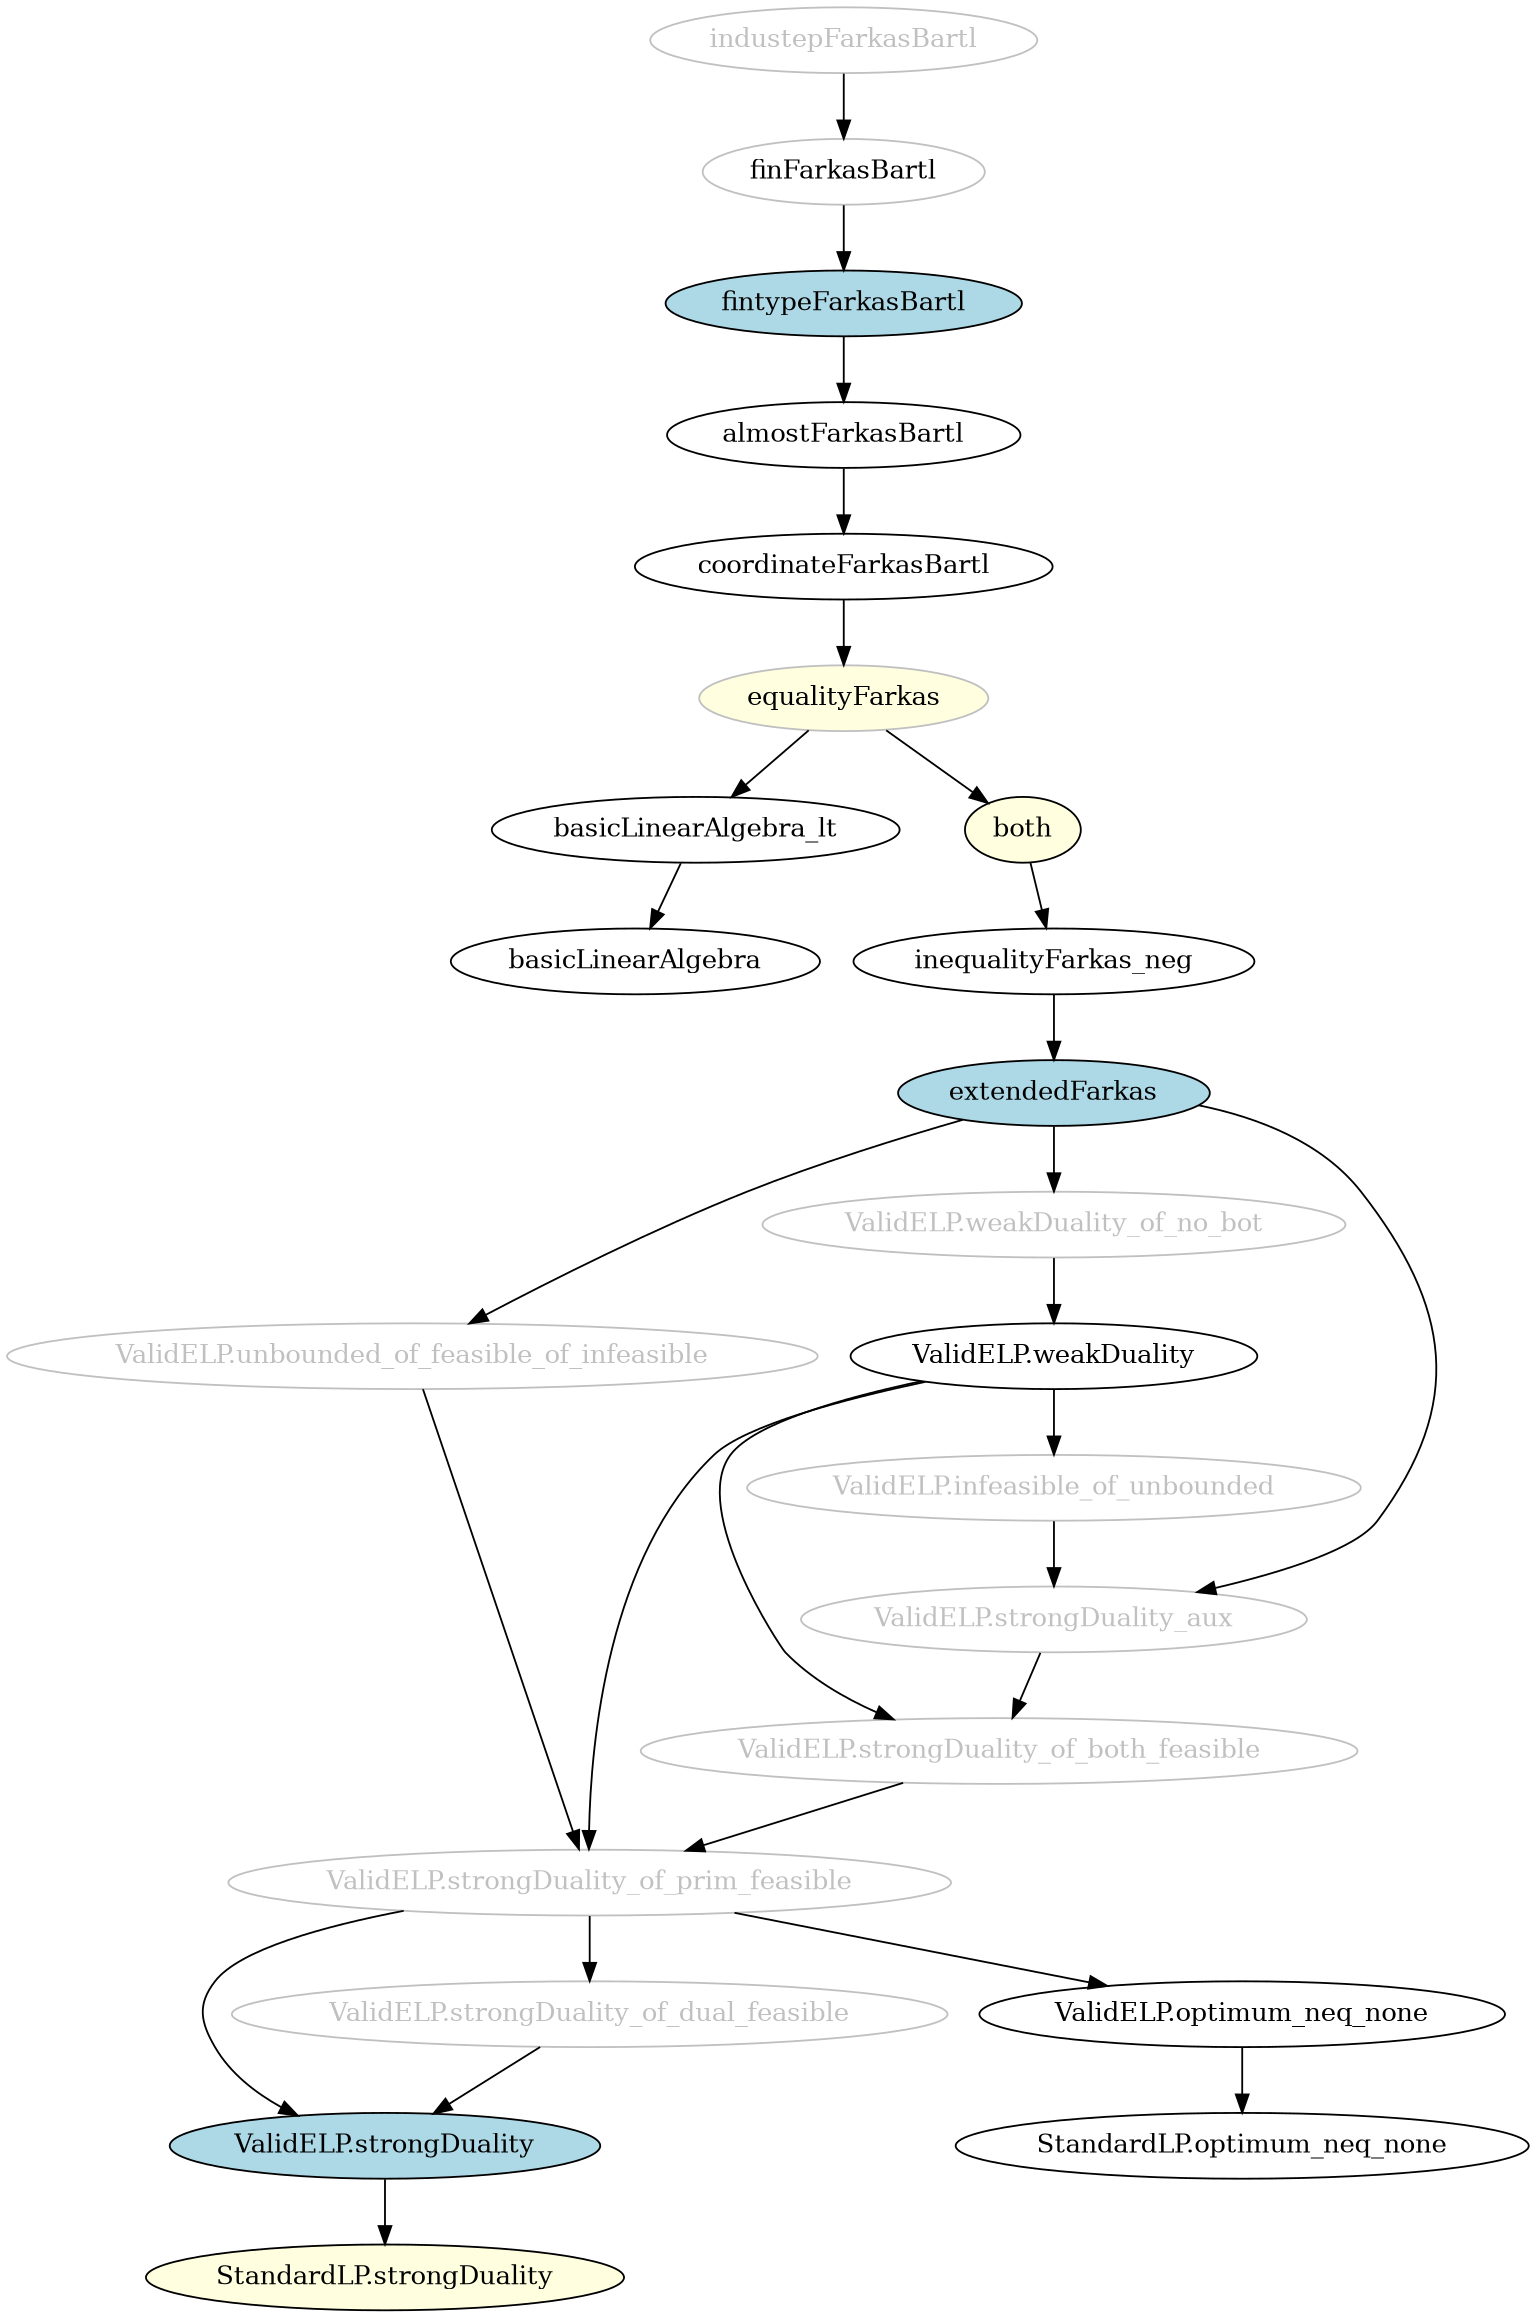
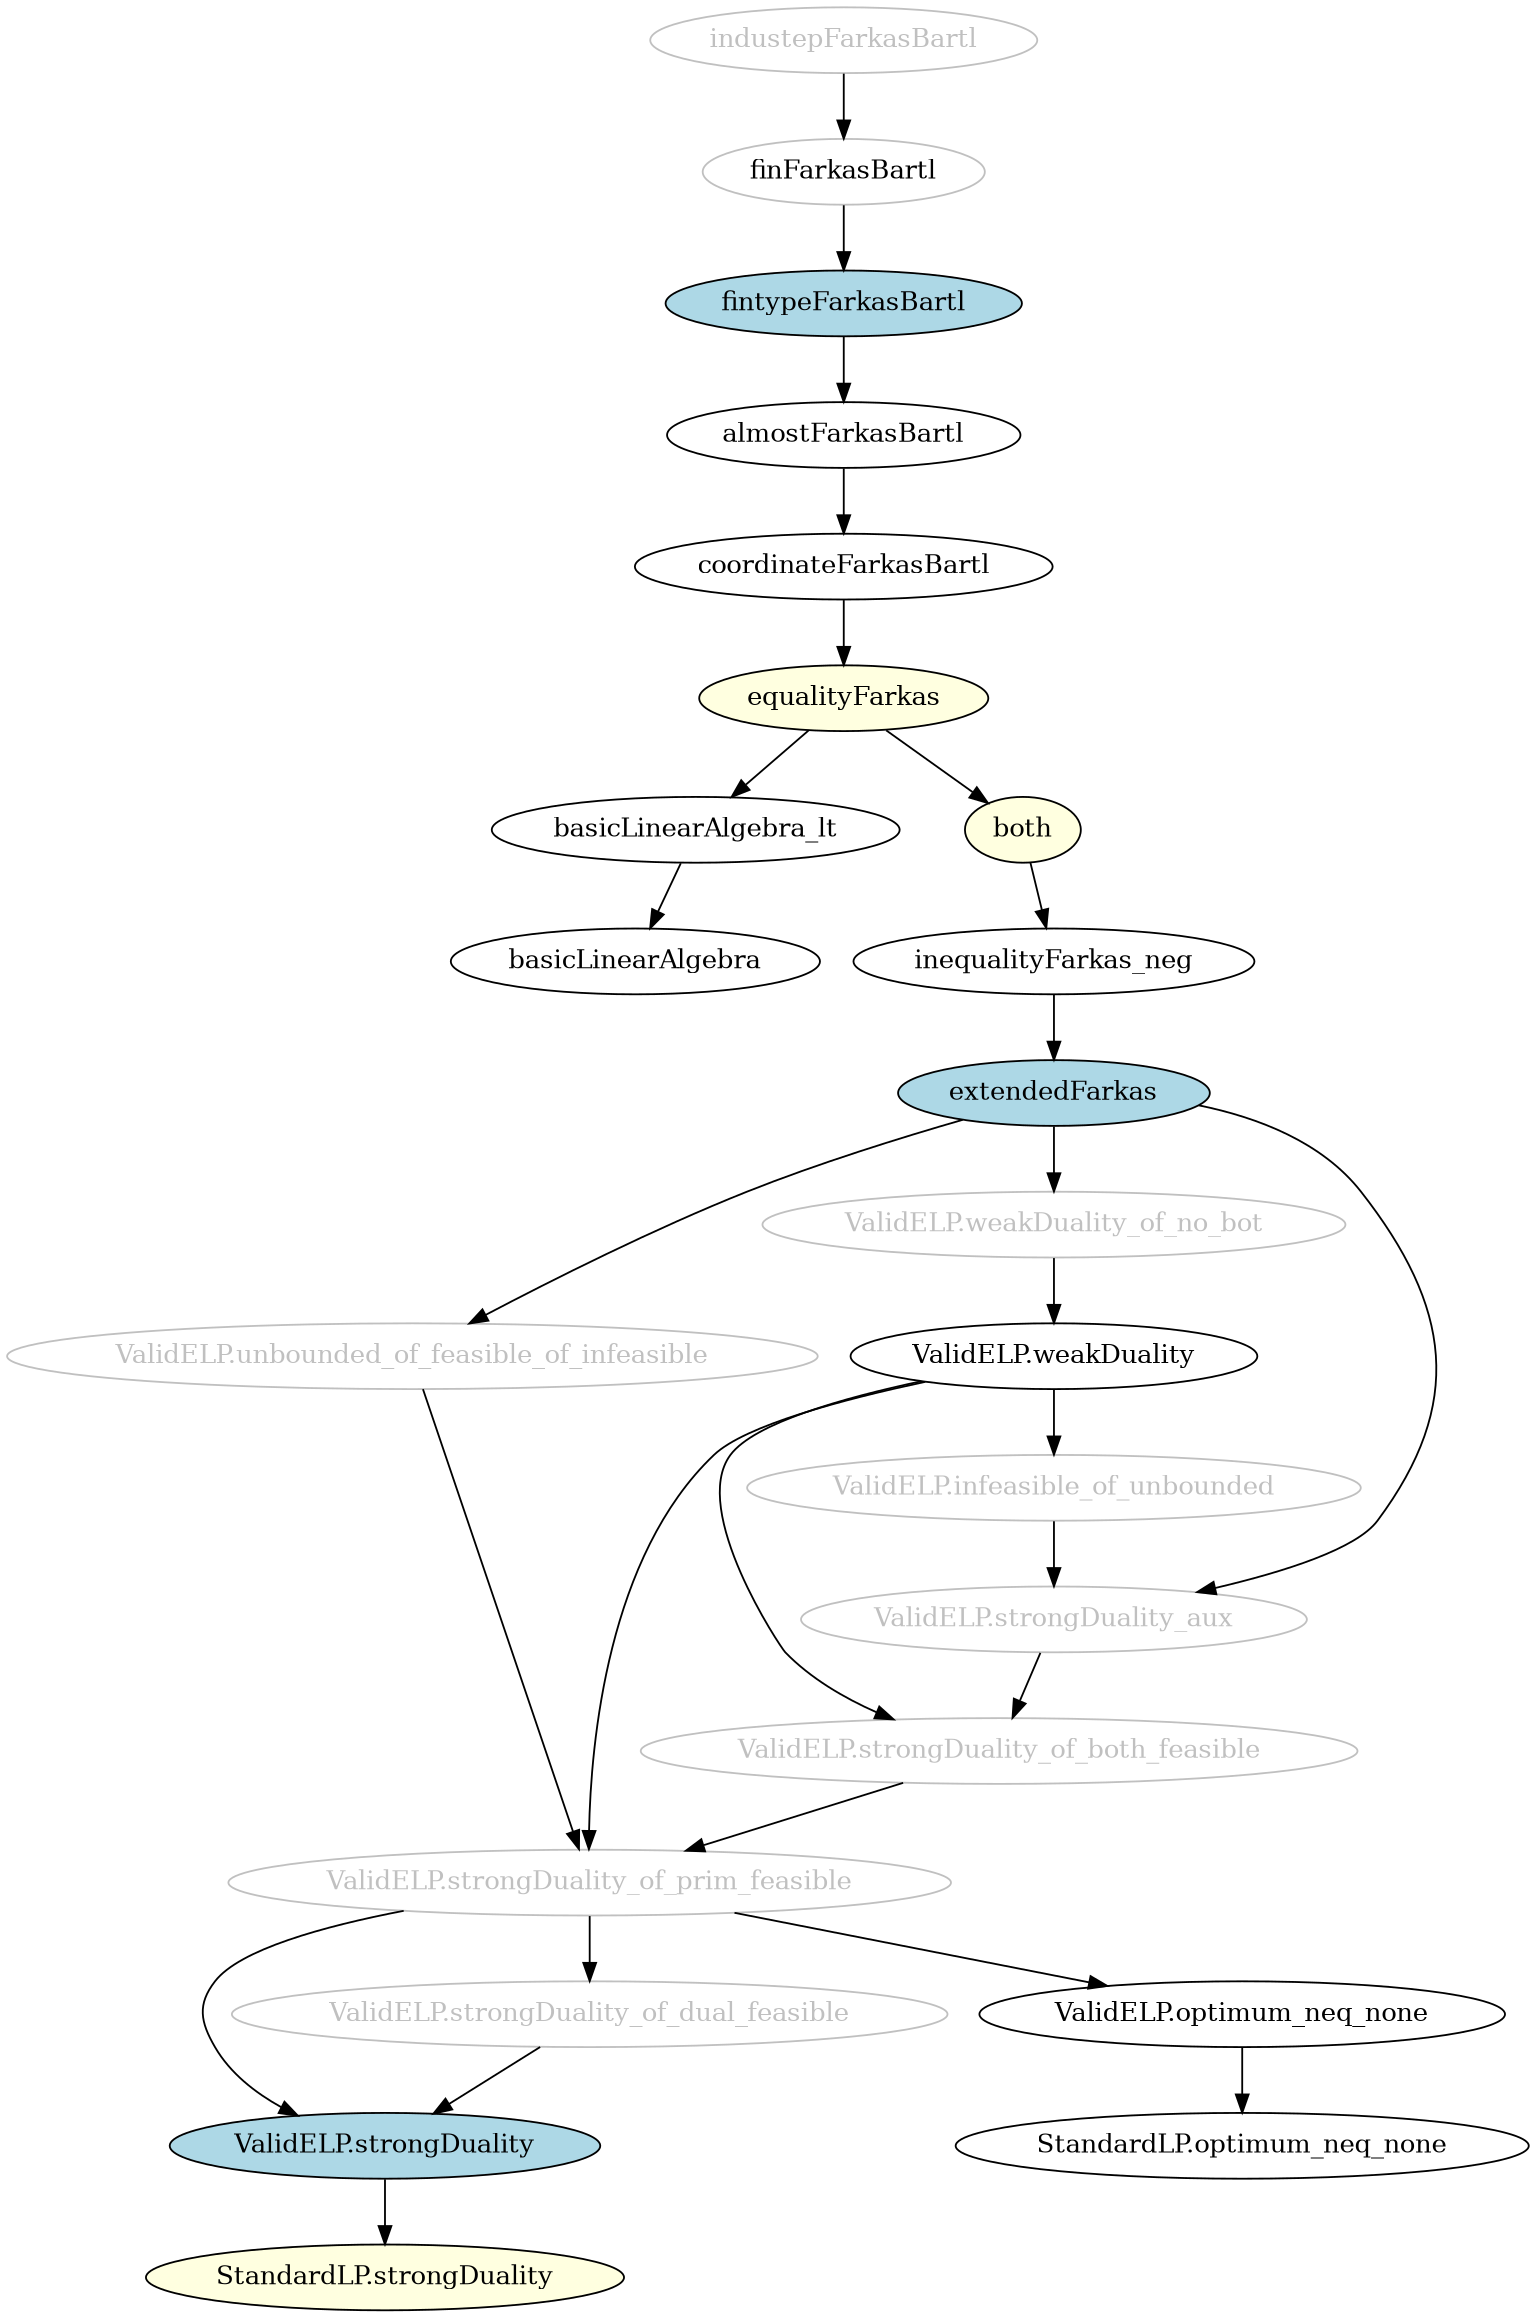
node "equalityFarkas": color grey -> black
